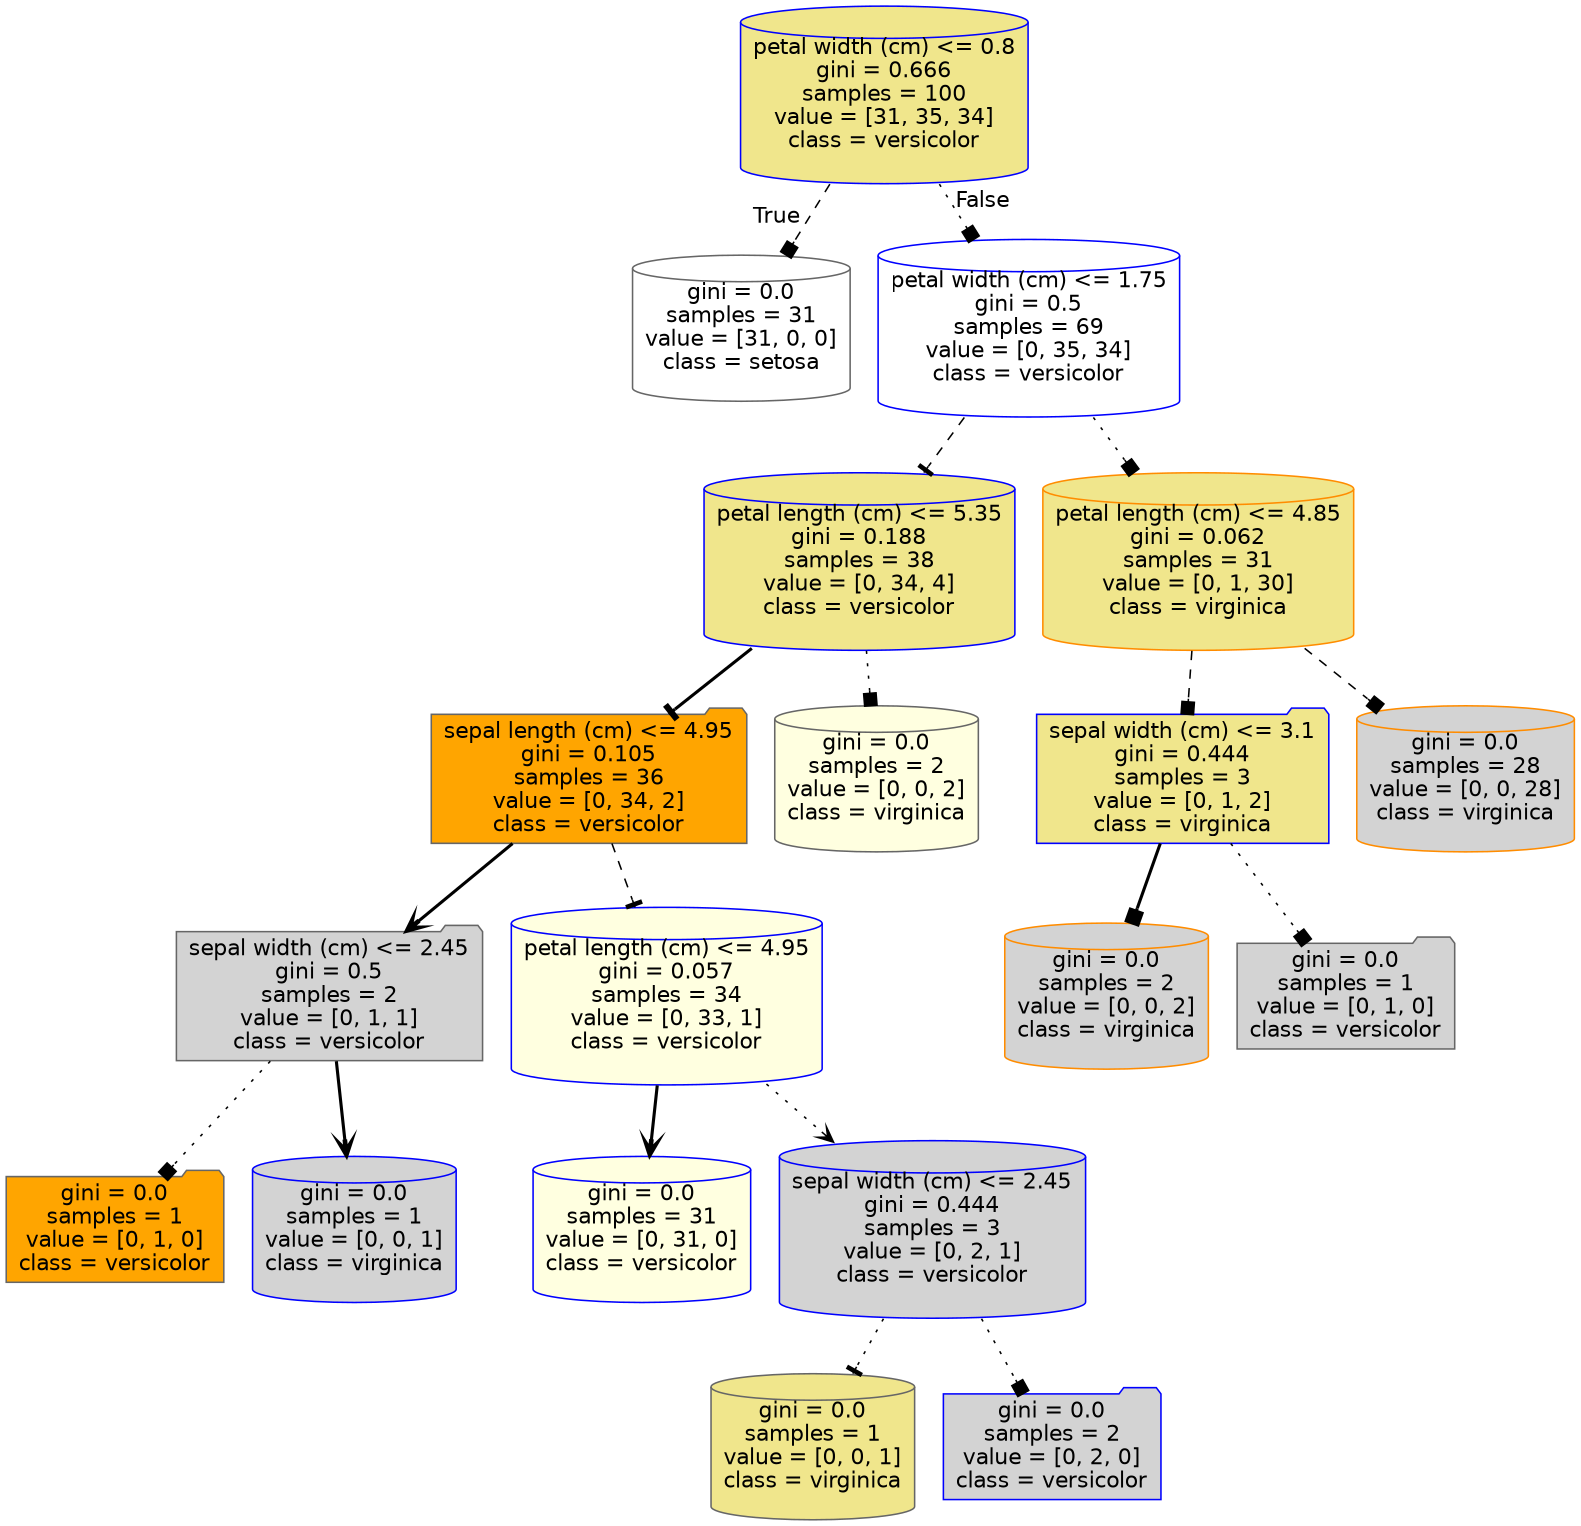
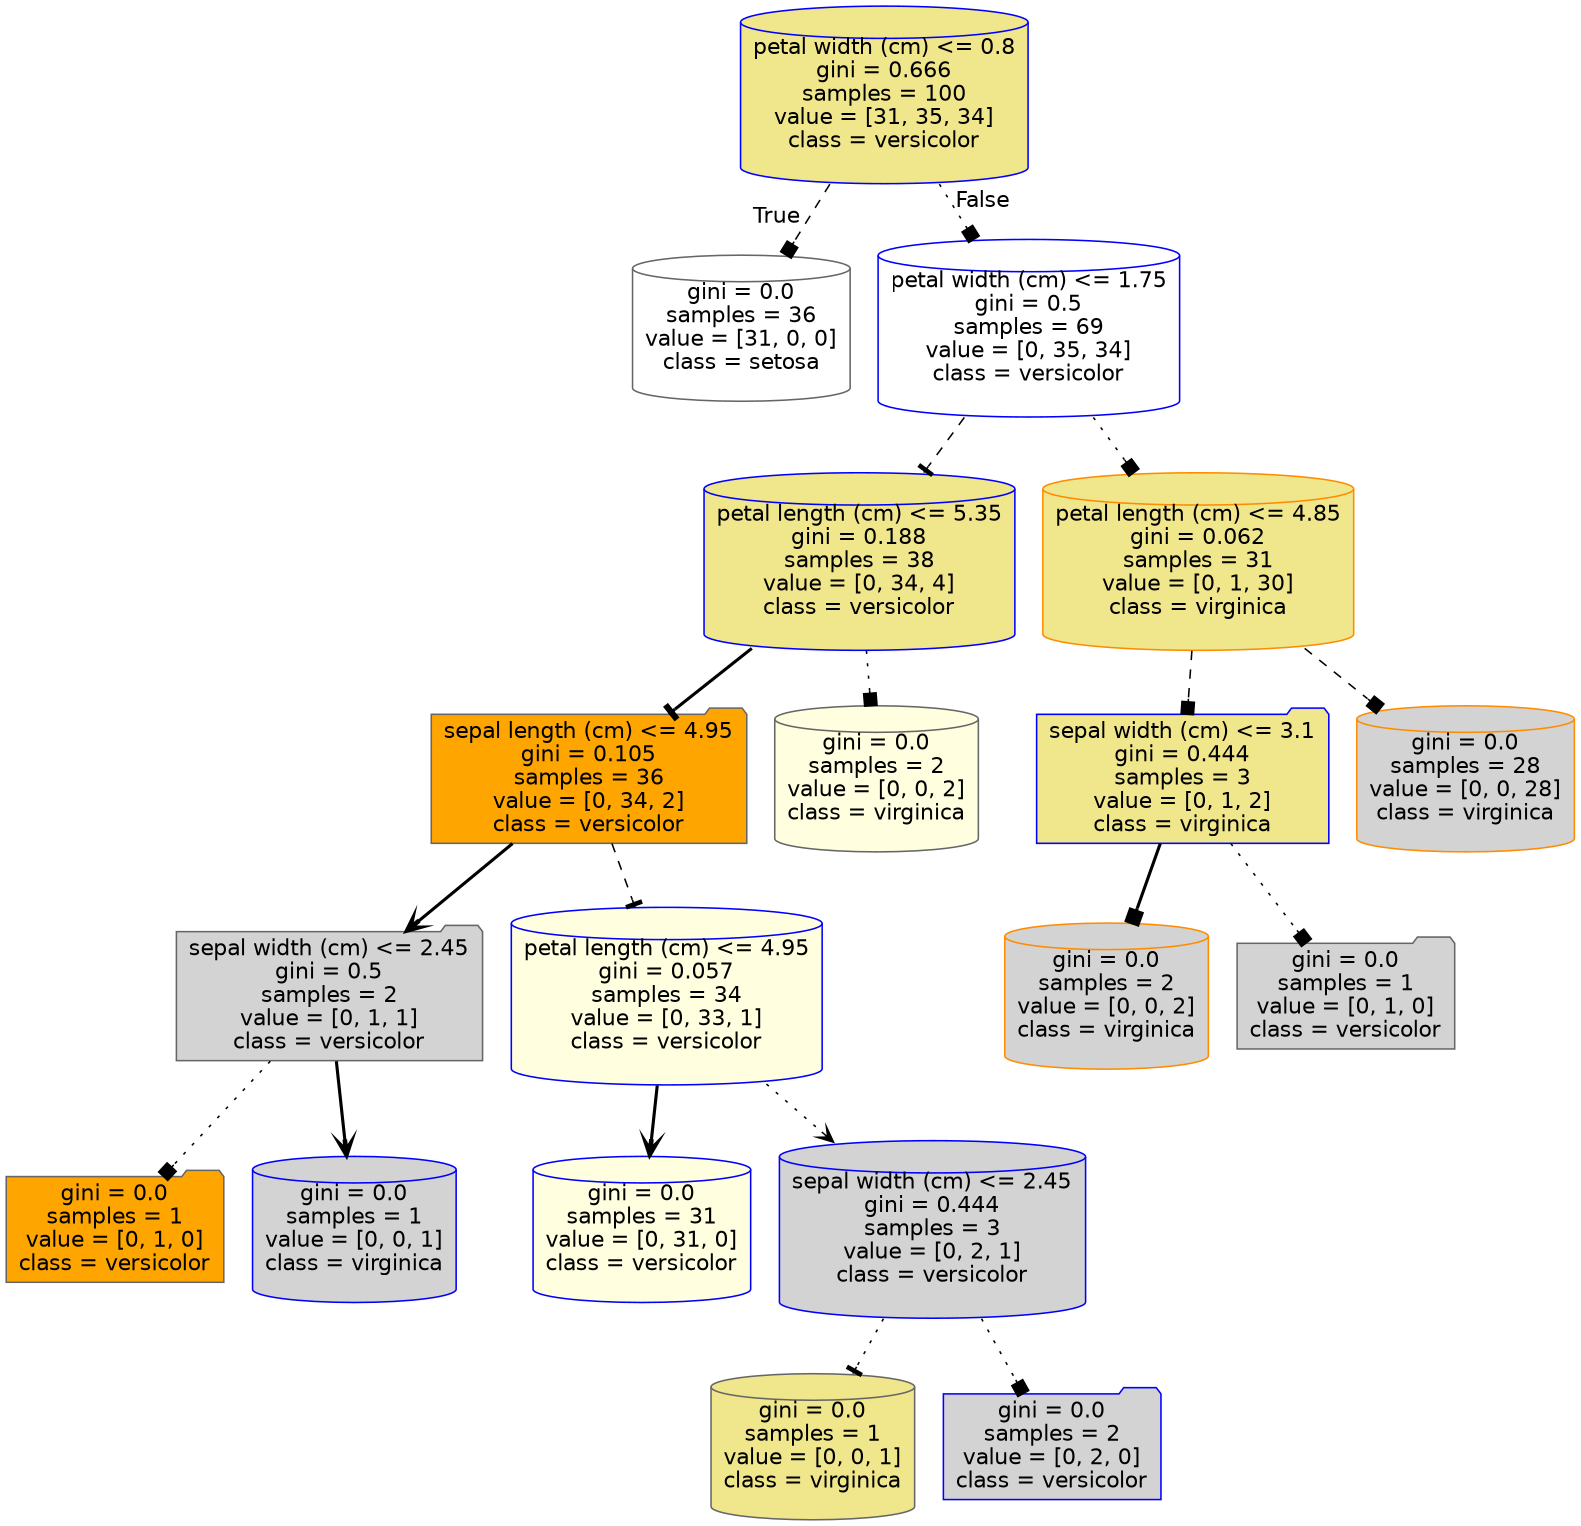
node "gini = 0.0 samples = 31 value = [31, 0, 0] class = setosa": label "gini = 0.0 samples = 31 value = [31, 0, 0] class = setosa" -> "gini = 0.0 samples = 36 value = [31, 0, 0] class = setosa"
